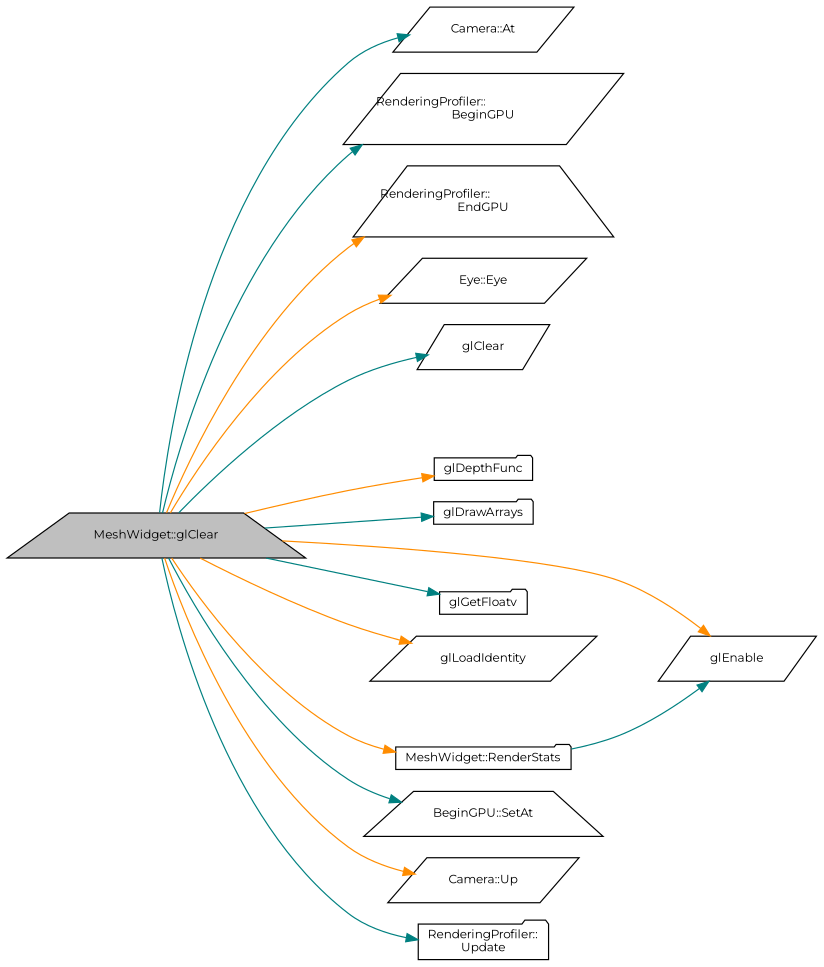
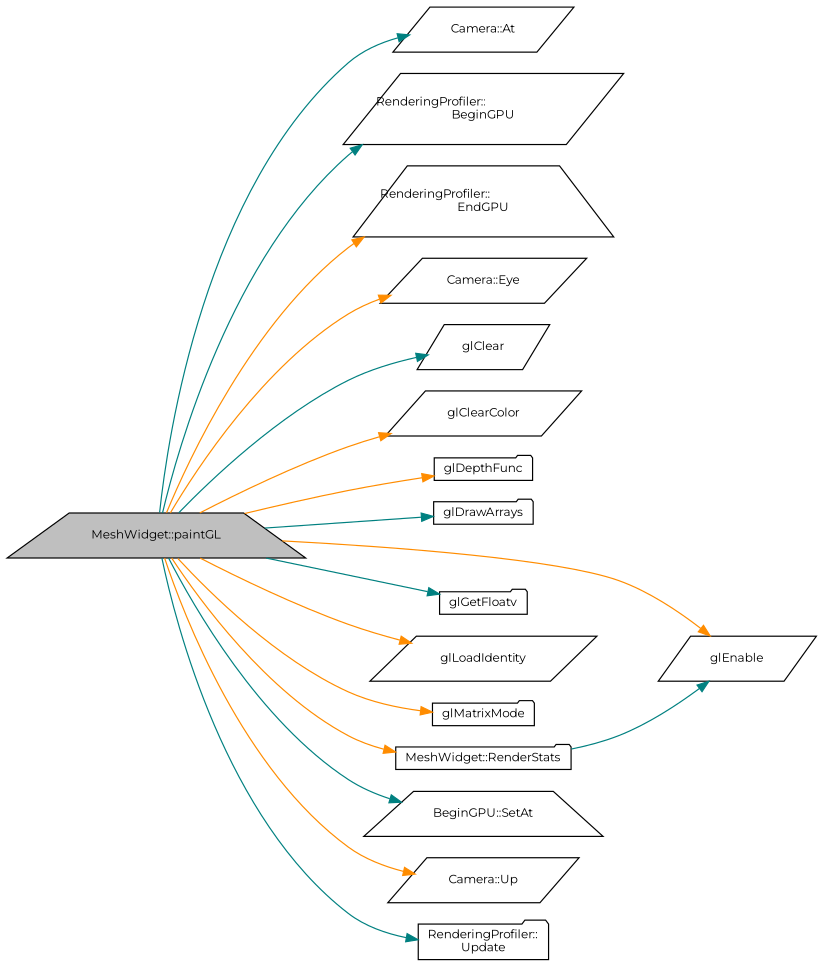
node "Eye::Eye": label "Eye::Eye" -> "Camera::Eye"
node "glClearColor": added
node "MeshWidget::glClear": label "MeshWidget::glClear" -> "MeshWidget::paintGL"
node "glMatrixMode": added
